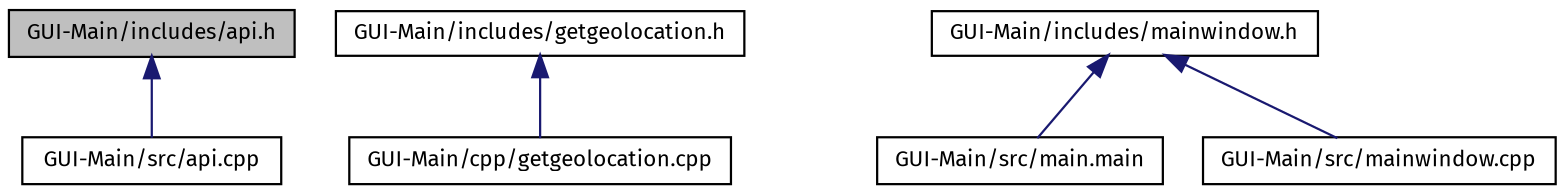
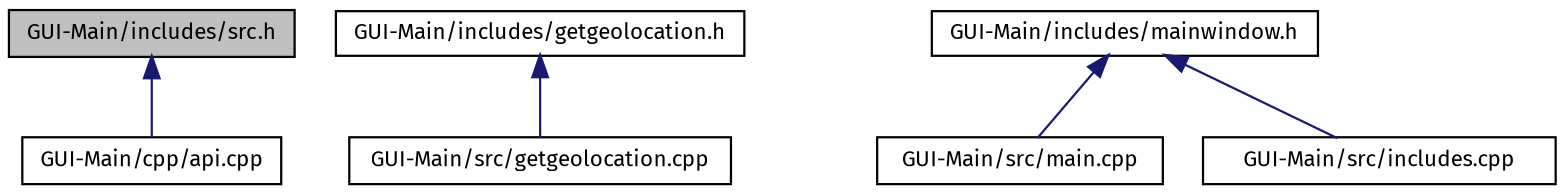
node "GUI-Main/includes/api.h": label "GUI-Main/includes/api.h" -> "GUI-Main/includes/src.h"
node "GUI-Main/src/api.cpp": label "GUI-Main/src/api.cpp" -> "GUI-Main/cpp/api.cpp"
node "GUI-Main/cpp/getgeolocation.cpp": label "GUI-Main/cpp/getgeolocation.cpp" -> "GUI-Main/src/getgeolocation.cpp"
node "GUI-Main/src/main.main": label "GUI-Main/src/main.main" -> "GUI-Main/src/main.cpp"
node "GUI-Main/src/mainwindow.cpp": label "GUI-Main/src/mainwindow.cpp" -> "GUI-Main/src/includes.cpp"
